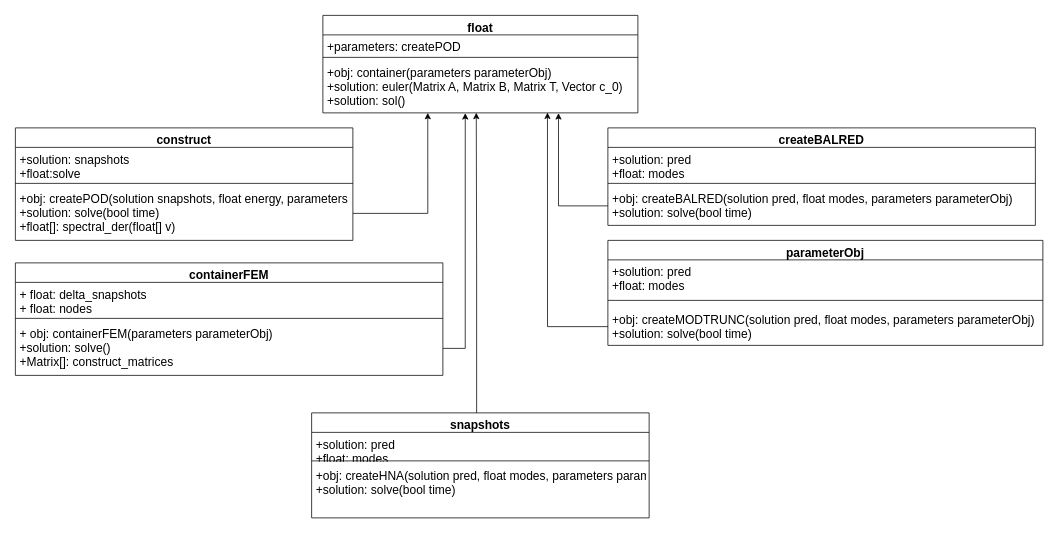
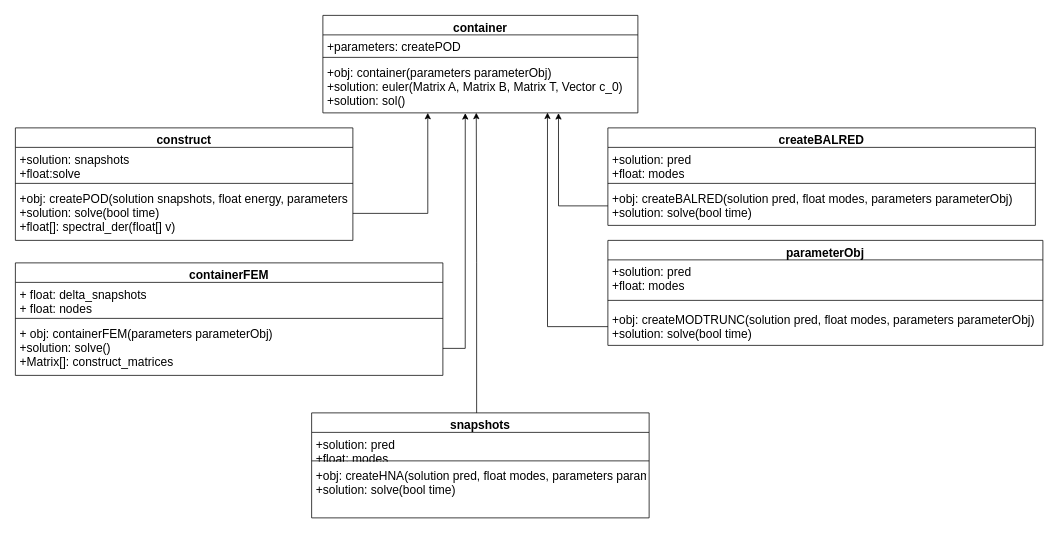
node "float": label "float" -> "container"
